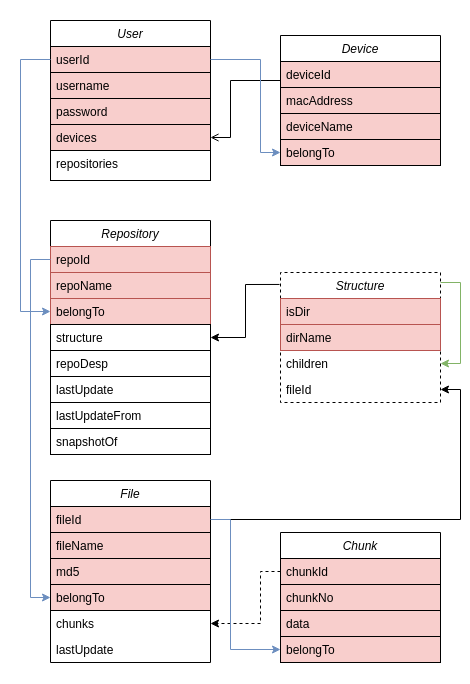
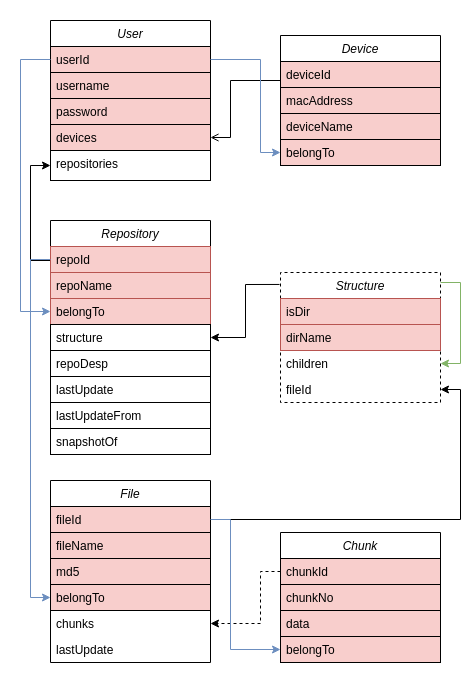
edge "Repository" -> "repositories": added
